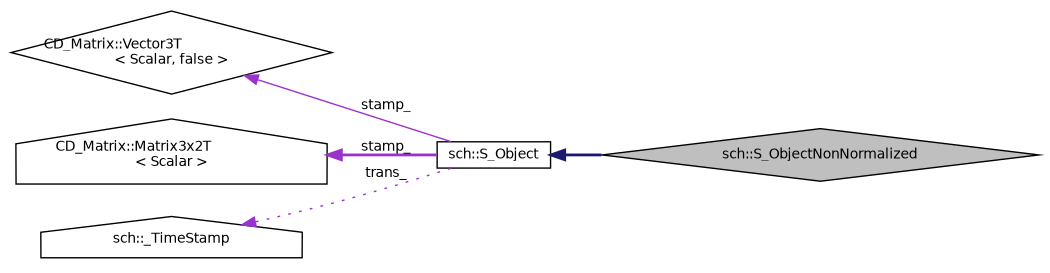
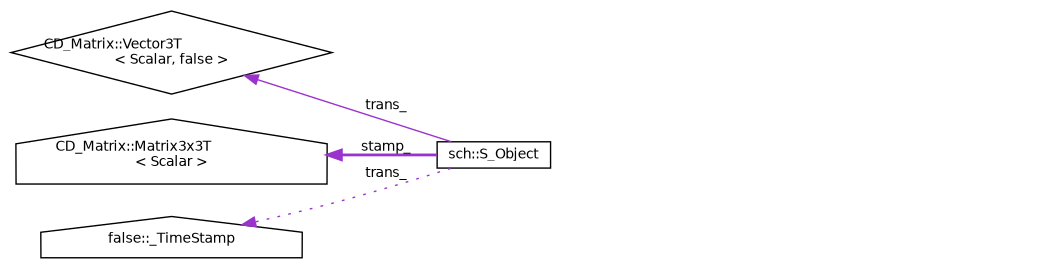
edge "sch::S_Object" -> "CD_Matrix::Vector3T < Scalar, false >": label " stamp_" -> " trans_"
node "CD_Matrix::Matrix3x2T < Scalar >": label "CD_Matrix::Matrix3x2T < Scalar >" -> "CD_Matrix::Matrix3x3T < Scalar >"
node "sch::S_ObjectNonNormalized": removed
node "sch::_TimeStamp": label "sch::_TimeStamp" -> "false::_TimeStamp"
